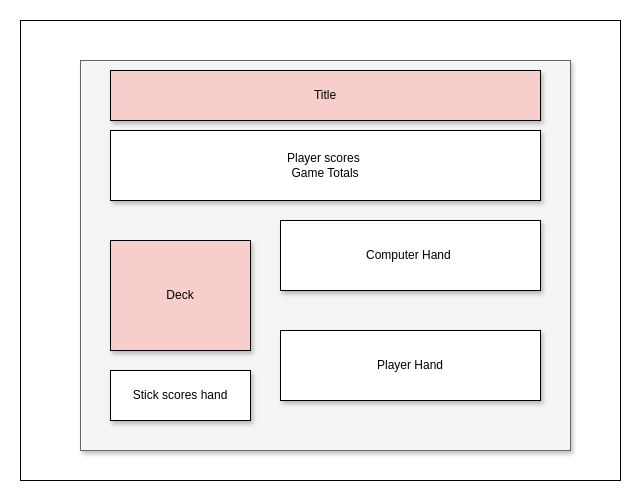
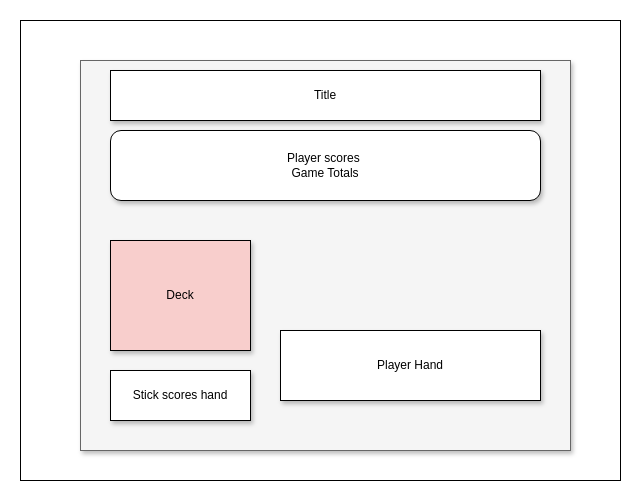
node "Title": fillcolor #f8cecc -> #ffffff
node "Player scores Game Totals": shape rectangle -> rounded rectangle
node "Computer Hand": removed
